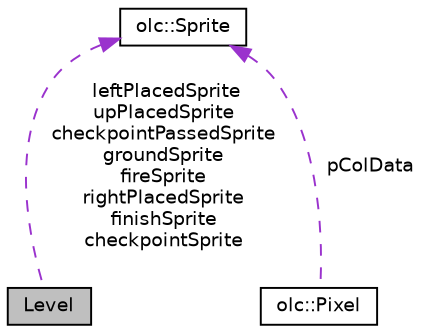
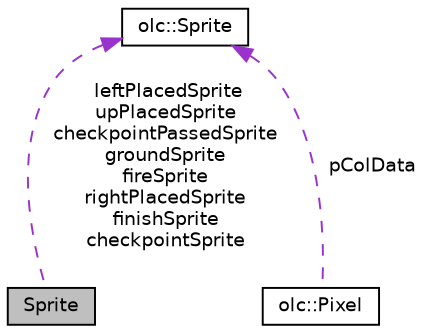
node "Level": label "Level" -> "Sprite"
